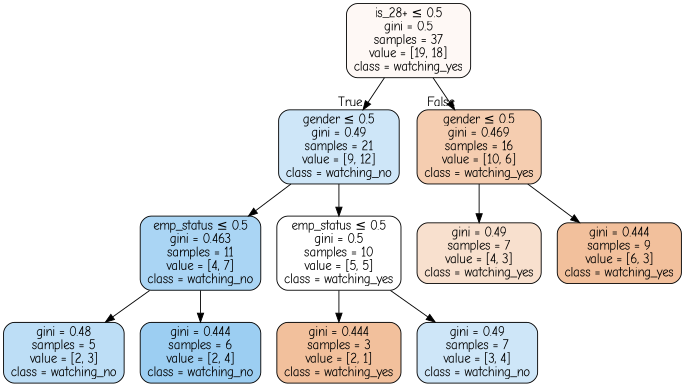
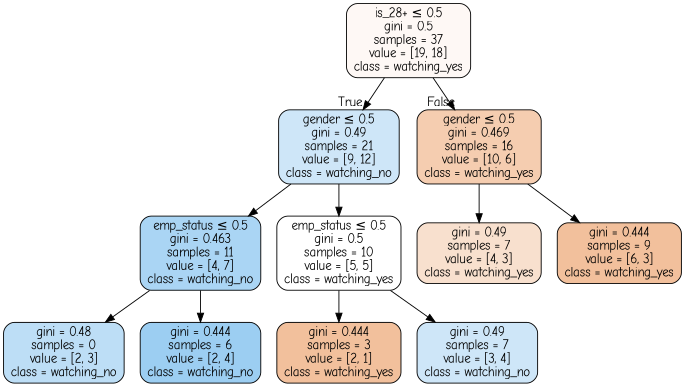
node "gini = 0.48": text "samples = 5" -> "samples = 0"
